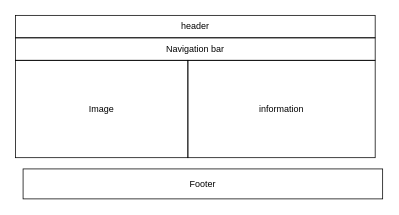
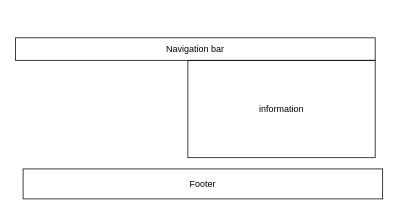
node "header": removed
node "Image": removed
